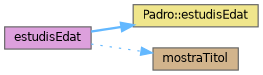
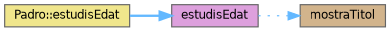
edge "estudisEdat" -> "Padro::estudisEdat": reversed
